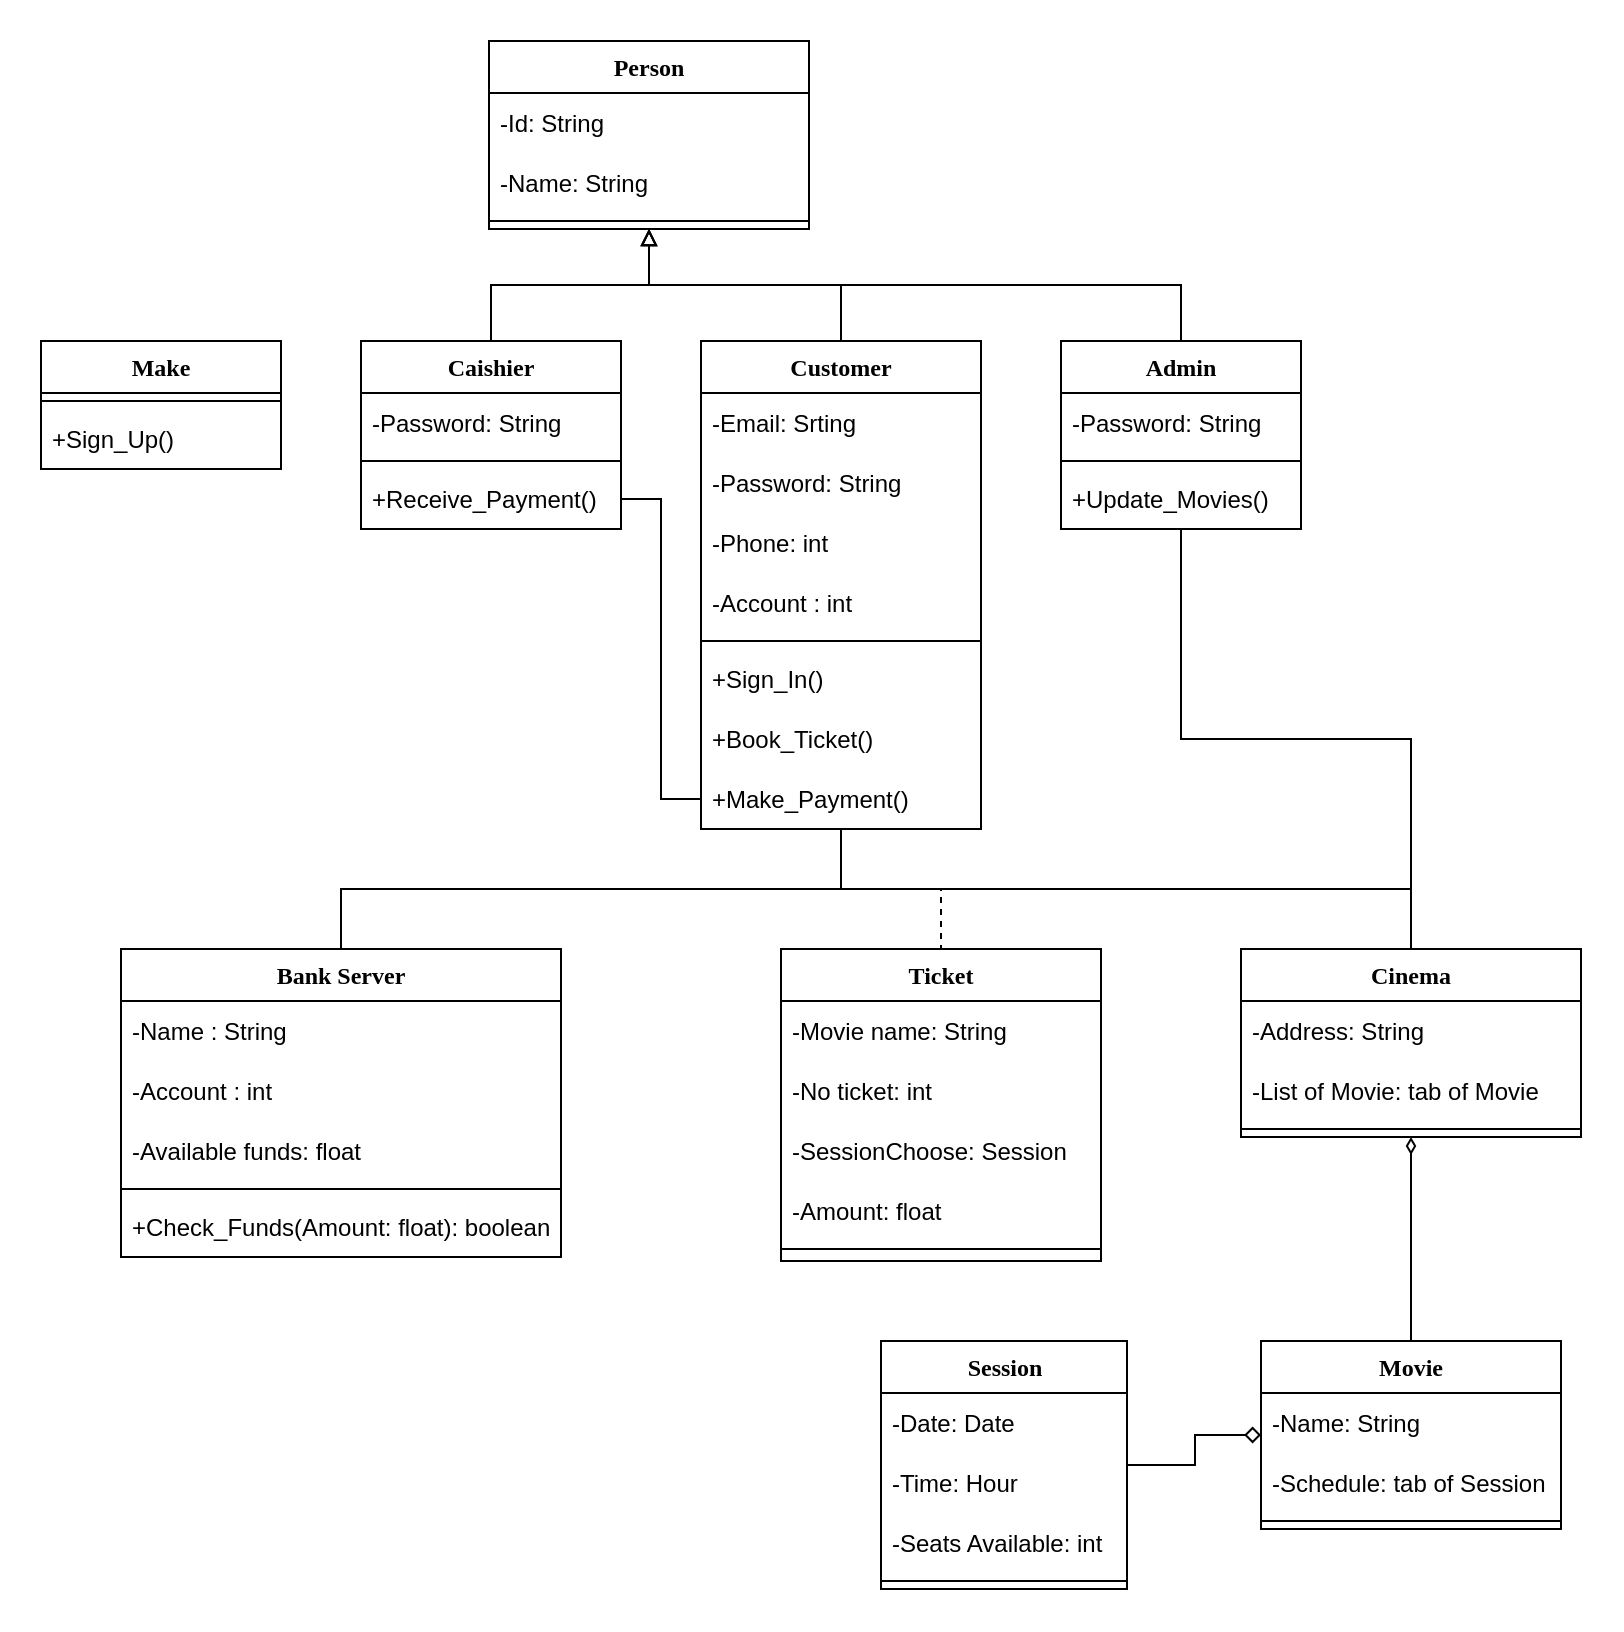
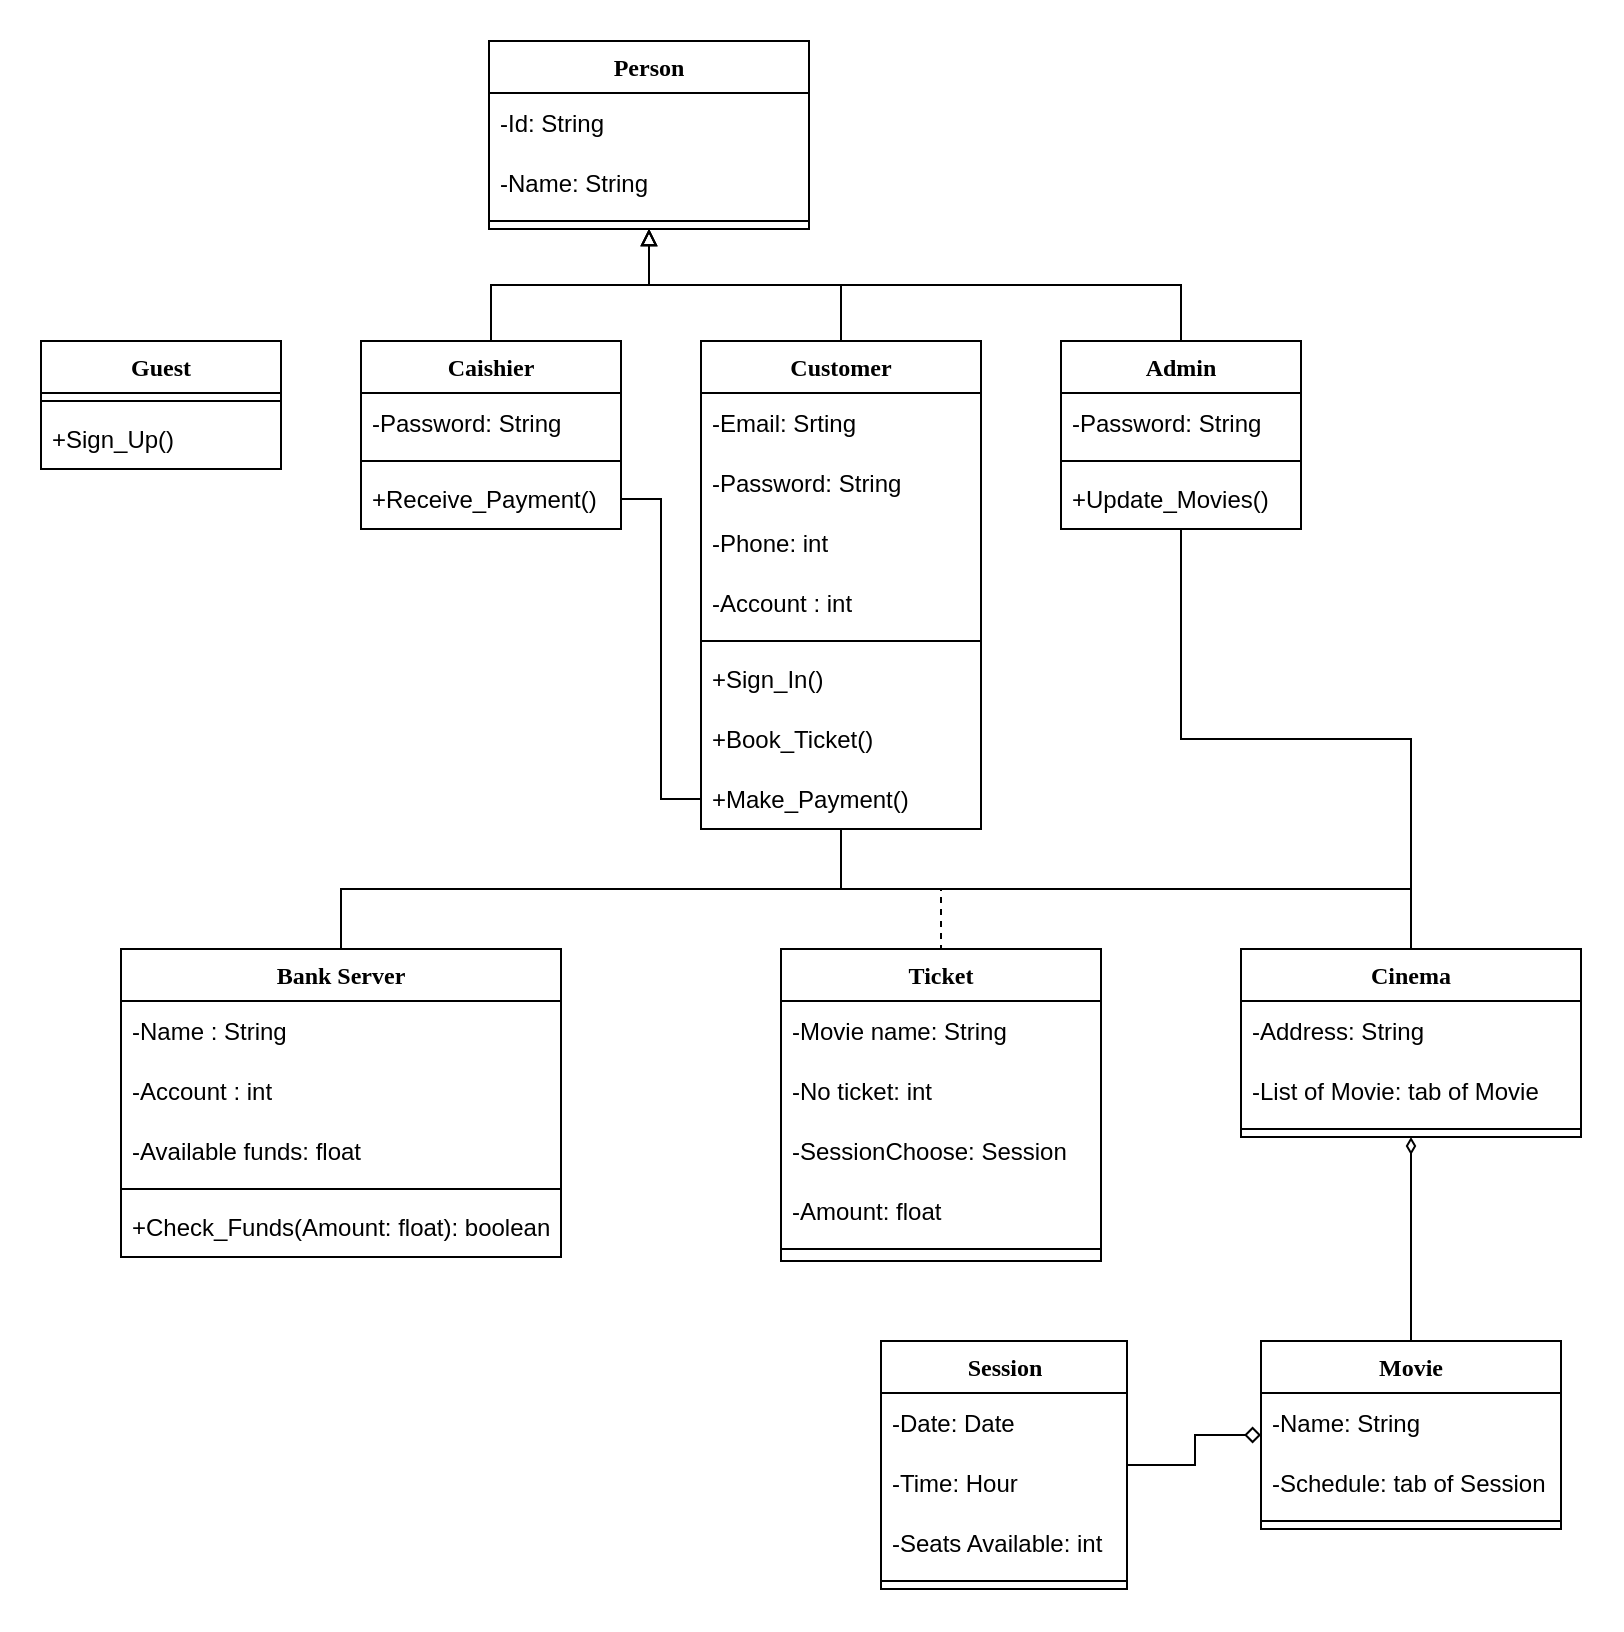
node "Make": label "Make" -> "Guest"
